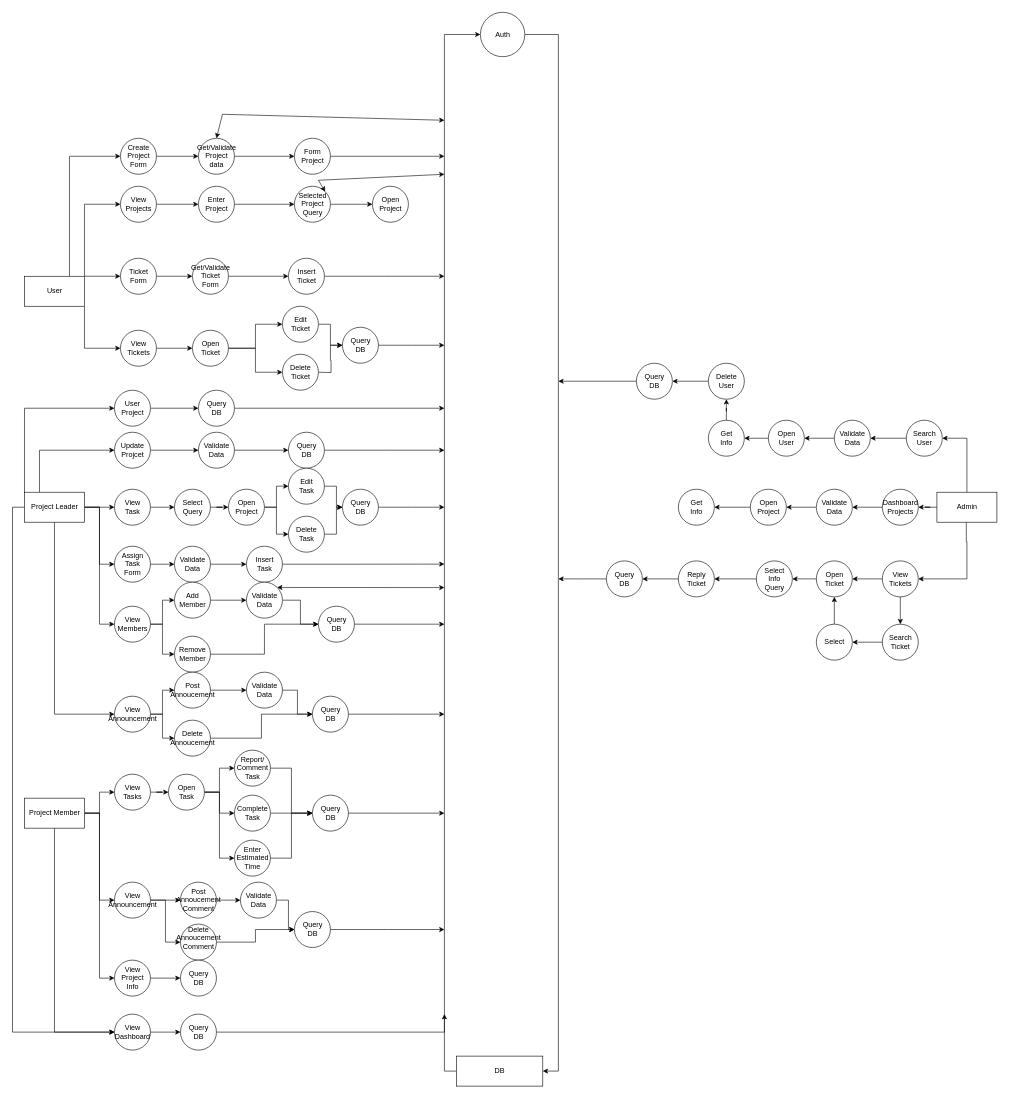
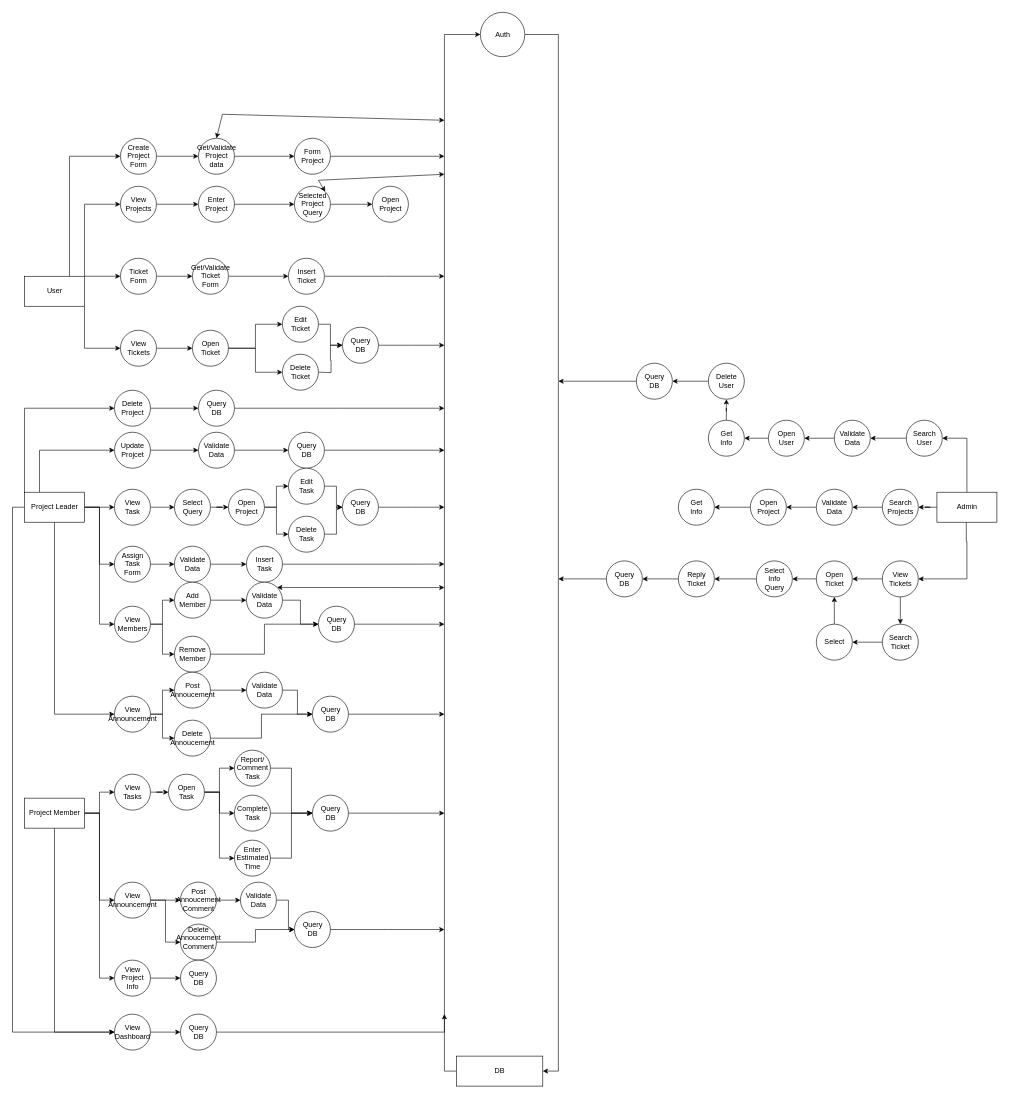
node "User Project": label "User Project" -> "Delete Project"
node "Dashboard Projects": label "Dashboard Projects" -> "Search Projects"
